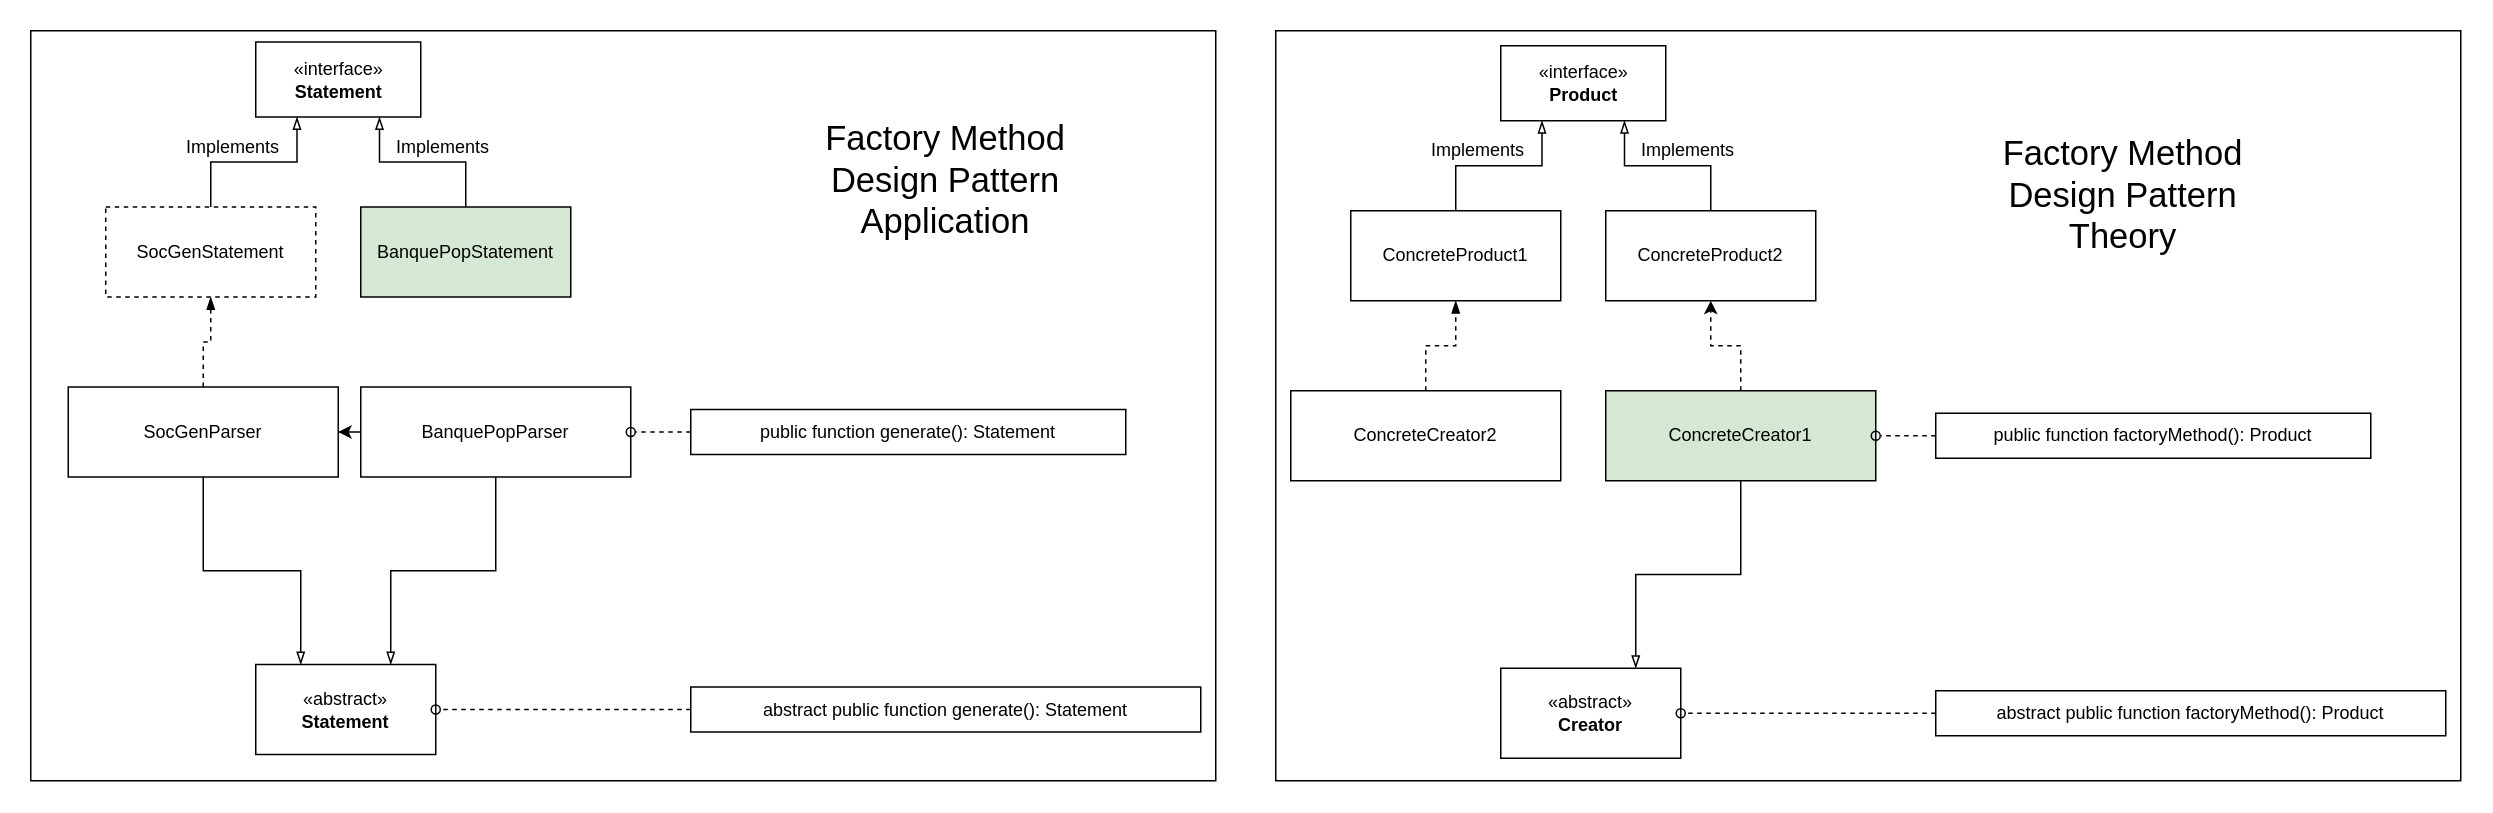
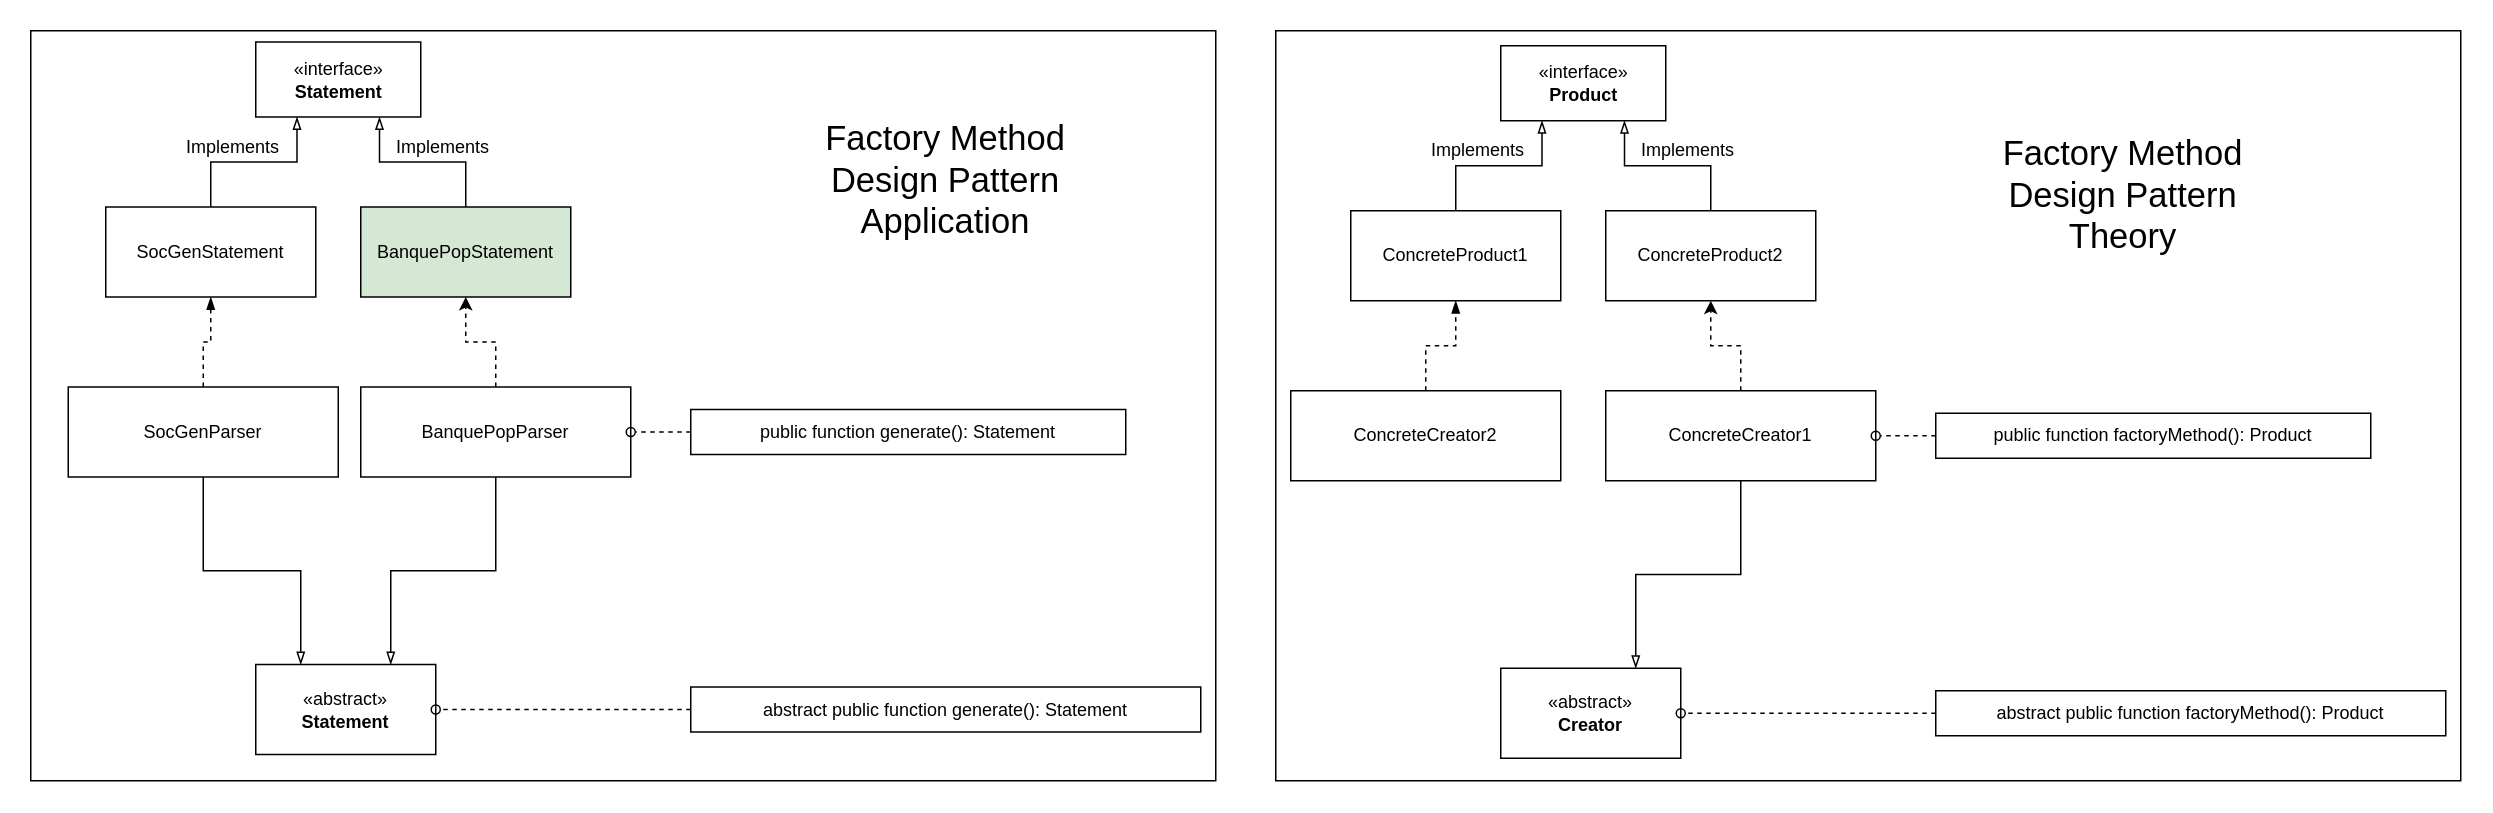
node "SocGenStatement": style dashed -> solid
edge "BanquePopParser" -> "SocGenParser": now "BanquePopParser" -> "BanquePopStatement"
node "ConcreteCreator1": fillcolor #d5e8d4 -> #ffffff
